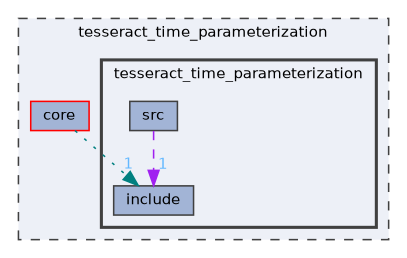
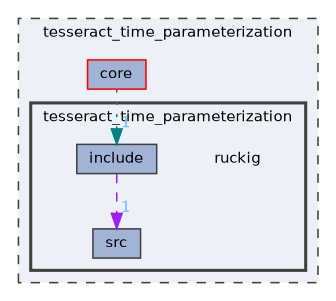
edge "src" -> "include": reversed
node "ruckig": added
